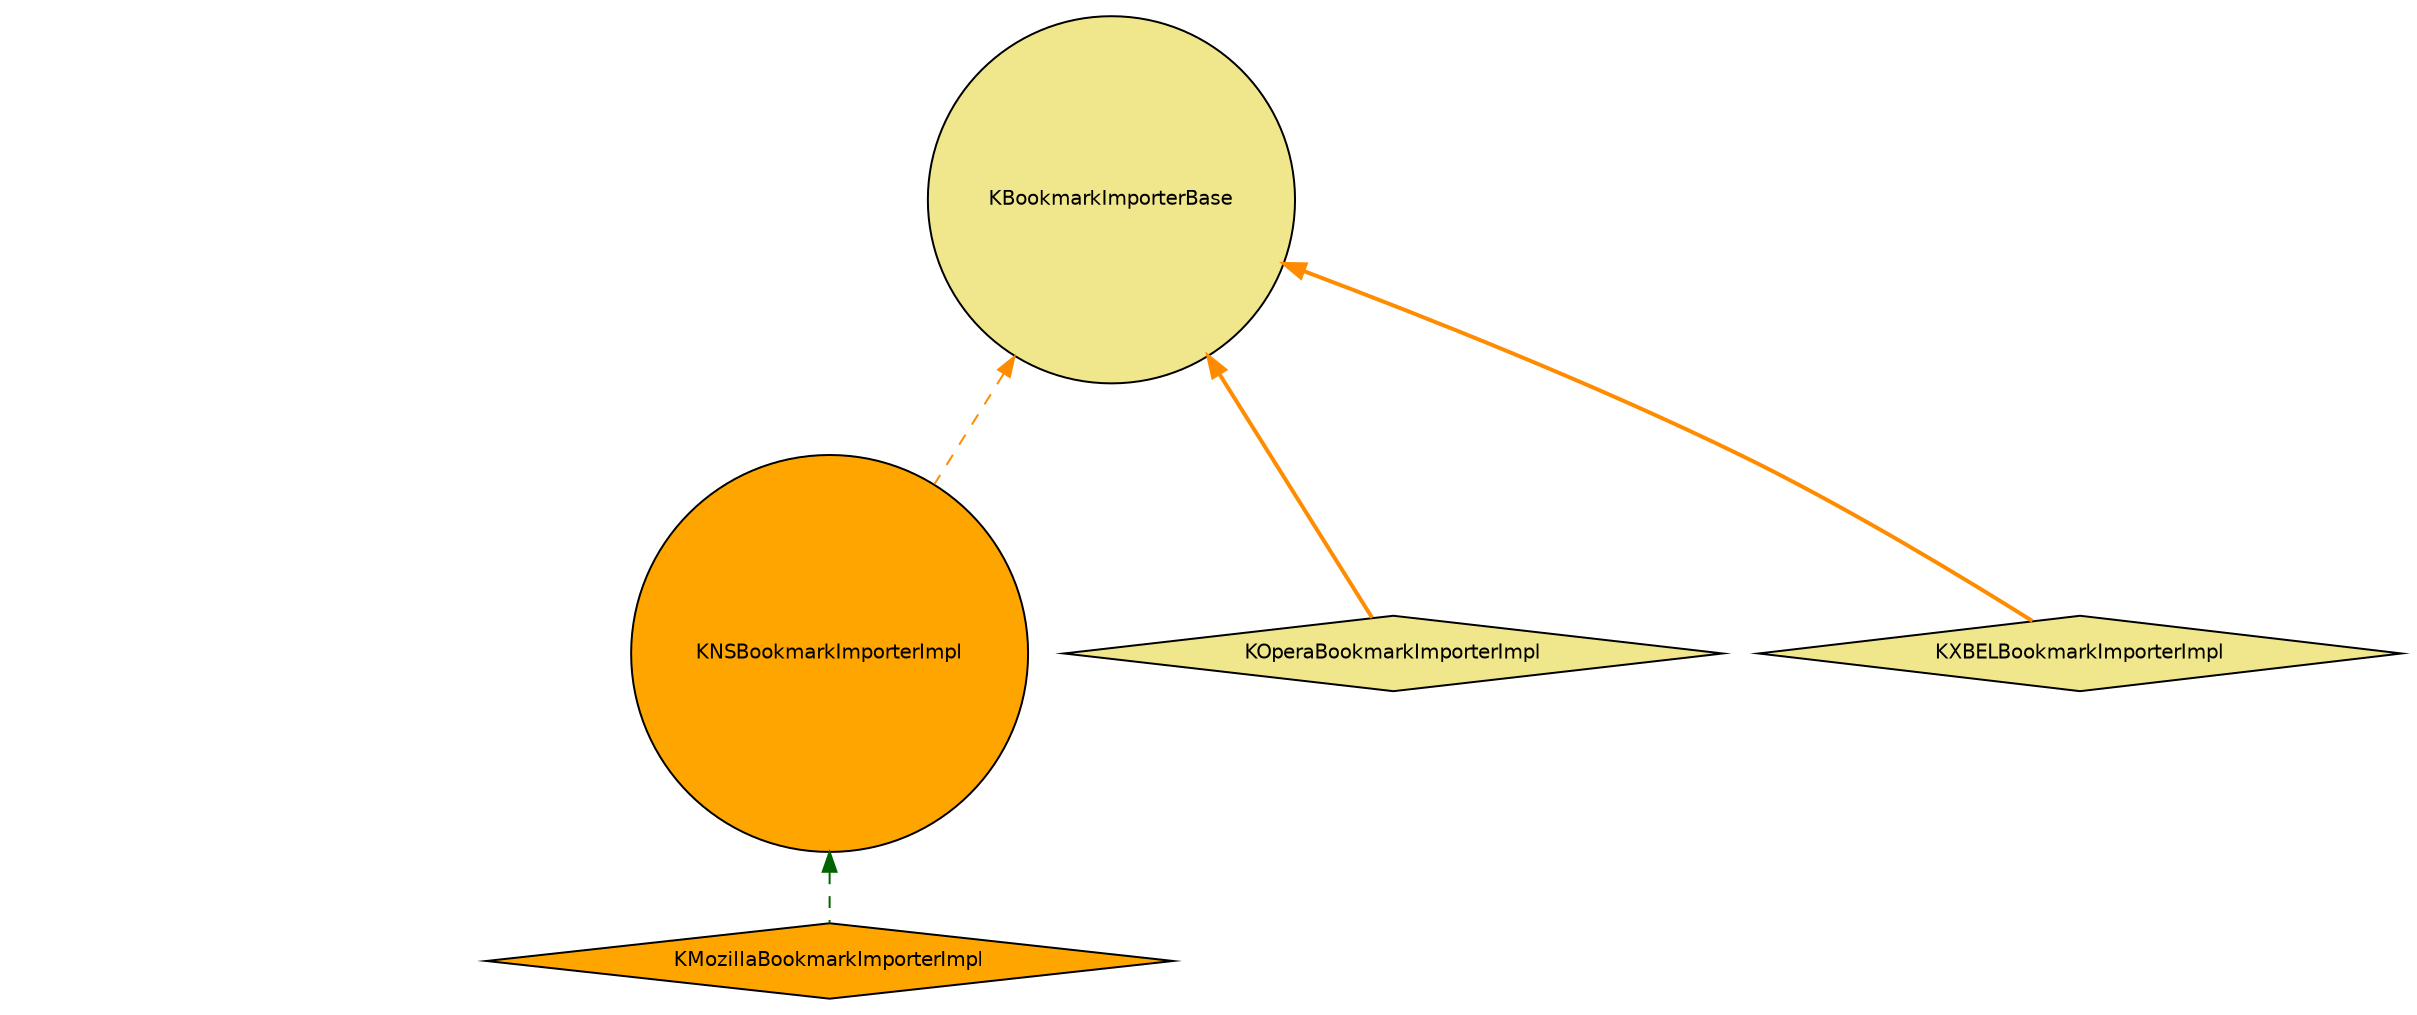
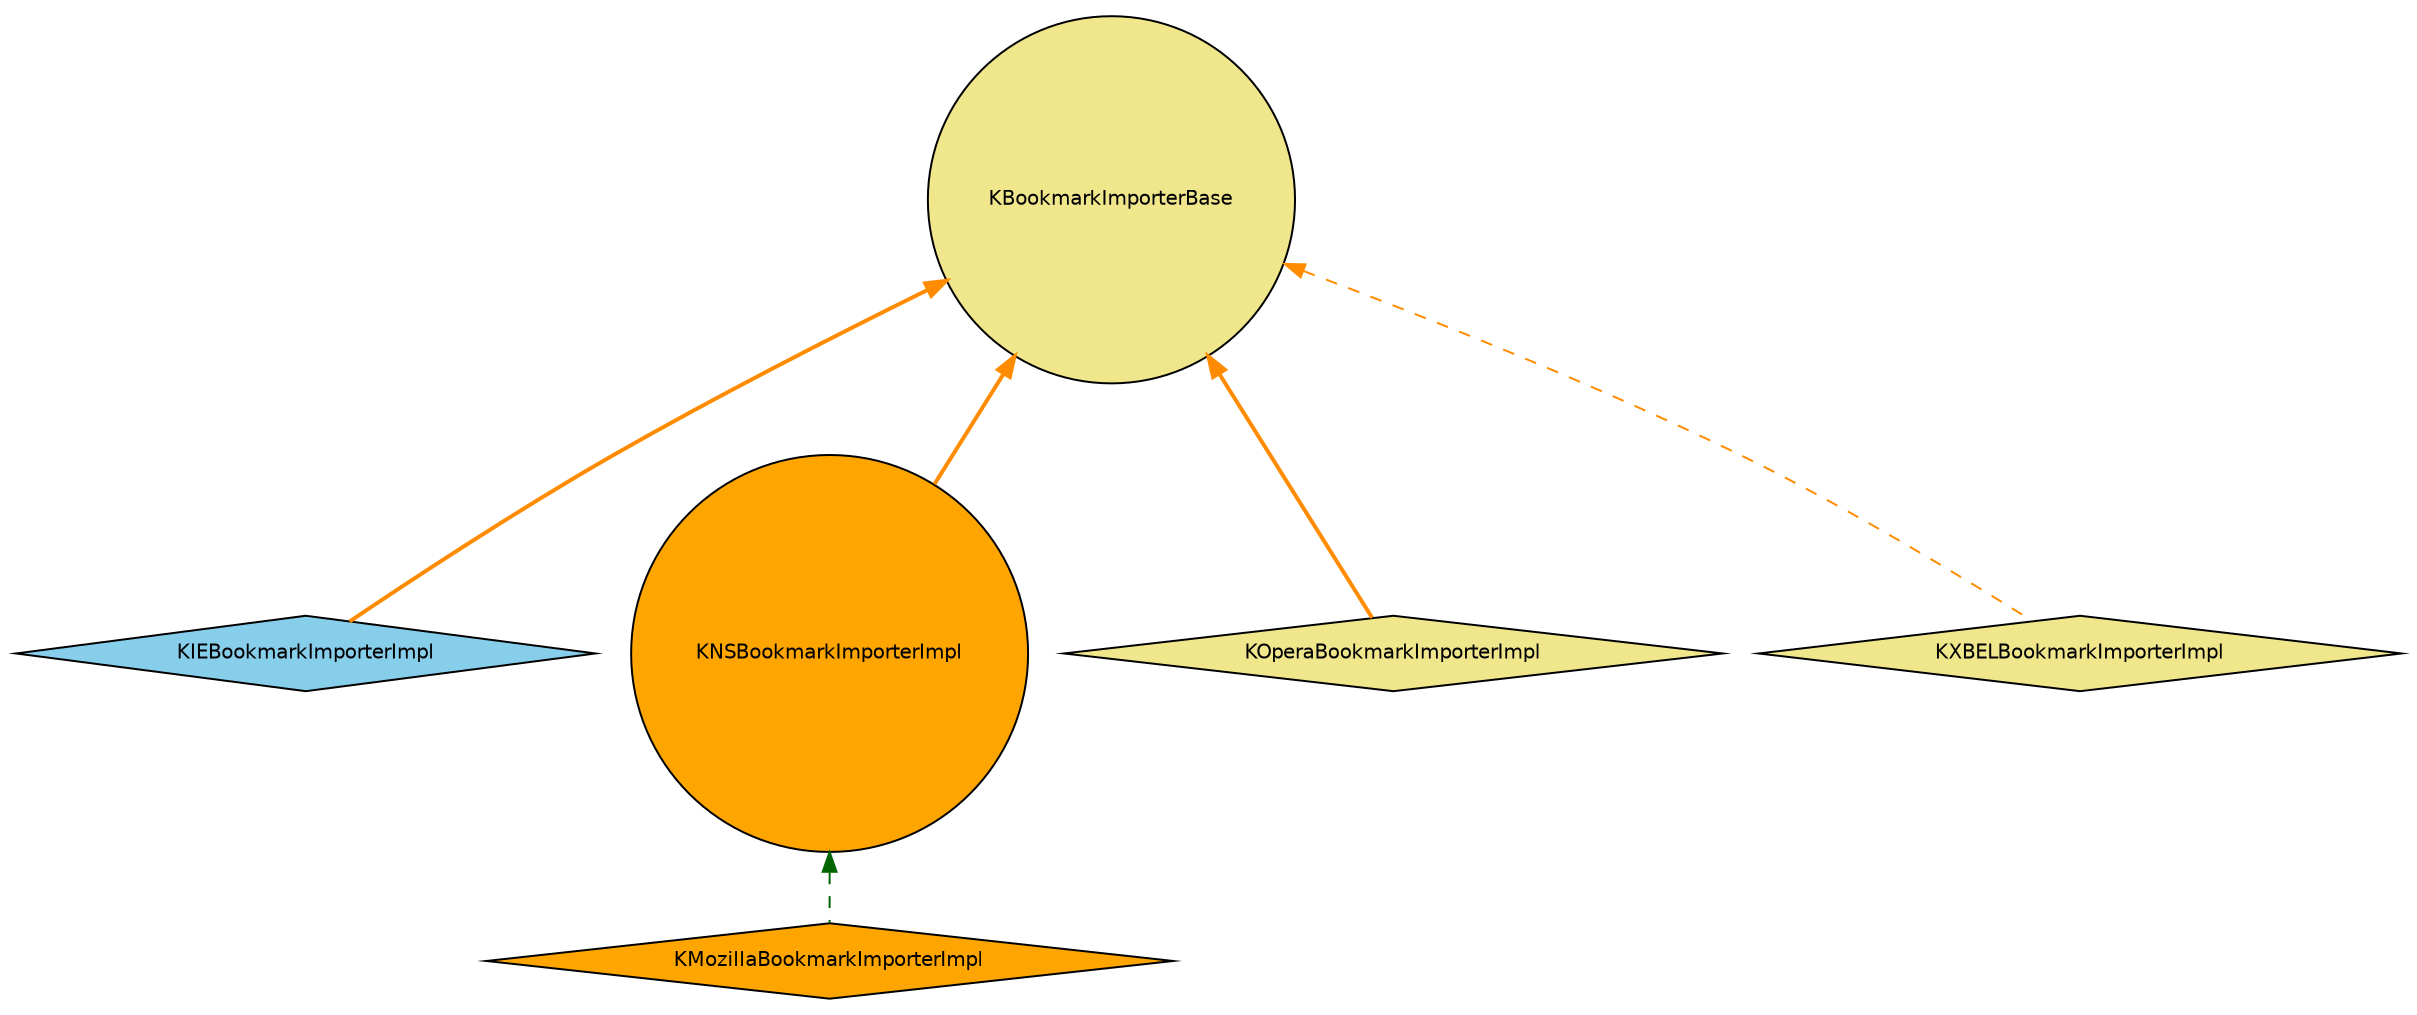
edge "KXBELBookmarkImporterImpl" -> "KBookmarkImporterBase": style bold -> dashed
edge "KNSBookmarkImporterImpl" -> "KBookmarkImporterBase": style dashed -> bold
node "KIEBookmarkImporterImpl": added
